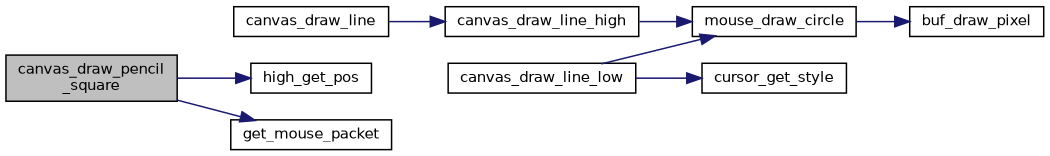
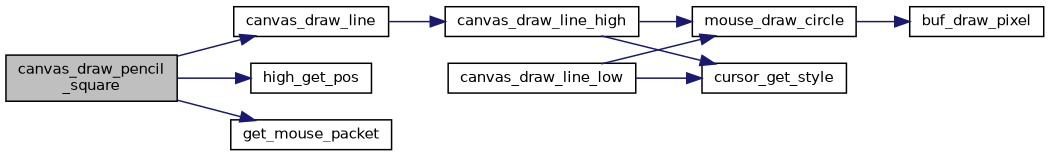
edge "canvas_draw_line_high" -> "cursor_get_style": added
edge "canvas_draw_pencil _square" -> "canvas_draw_line": added
